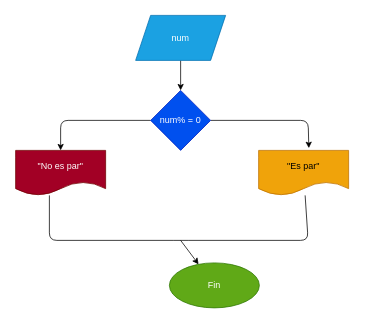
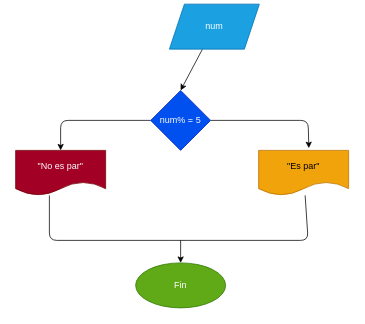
node "num": moved (180, 38) -> (214, 27)
node "num% = 0": label "num% = 0" -> "num% = 5"
node "Fin": moved (214, 285) -> (180, 285)
